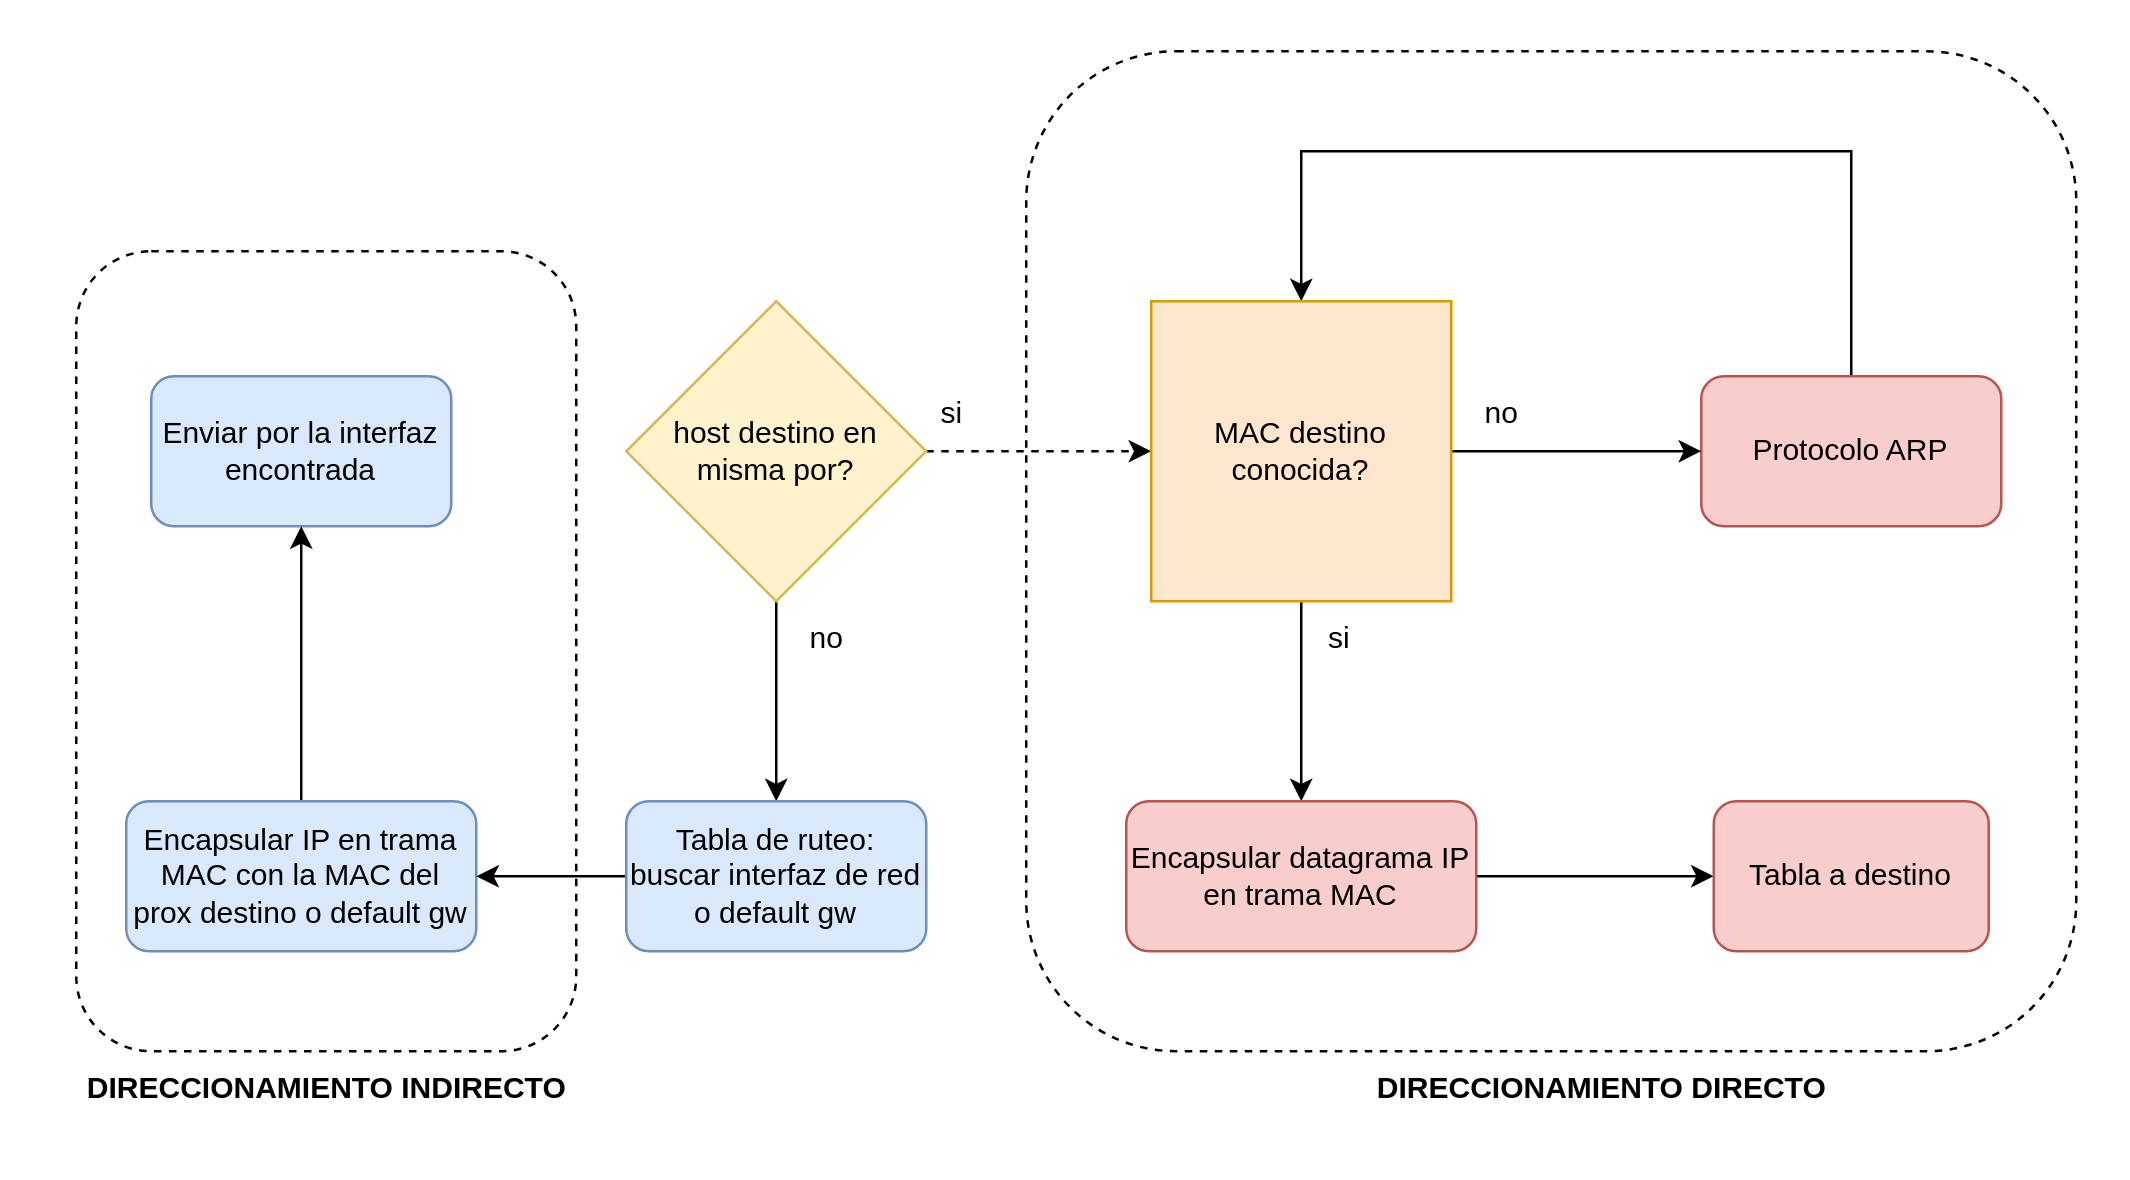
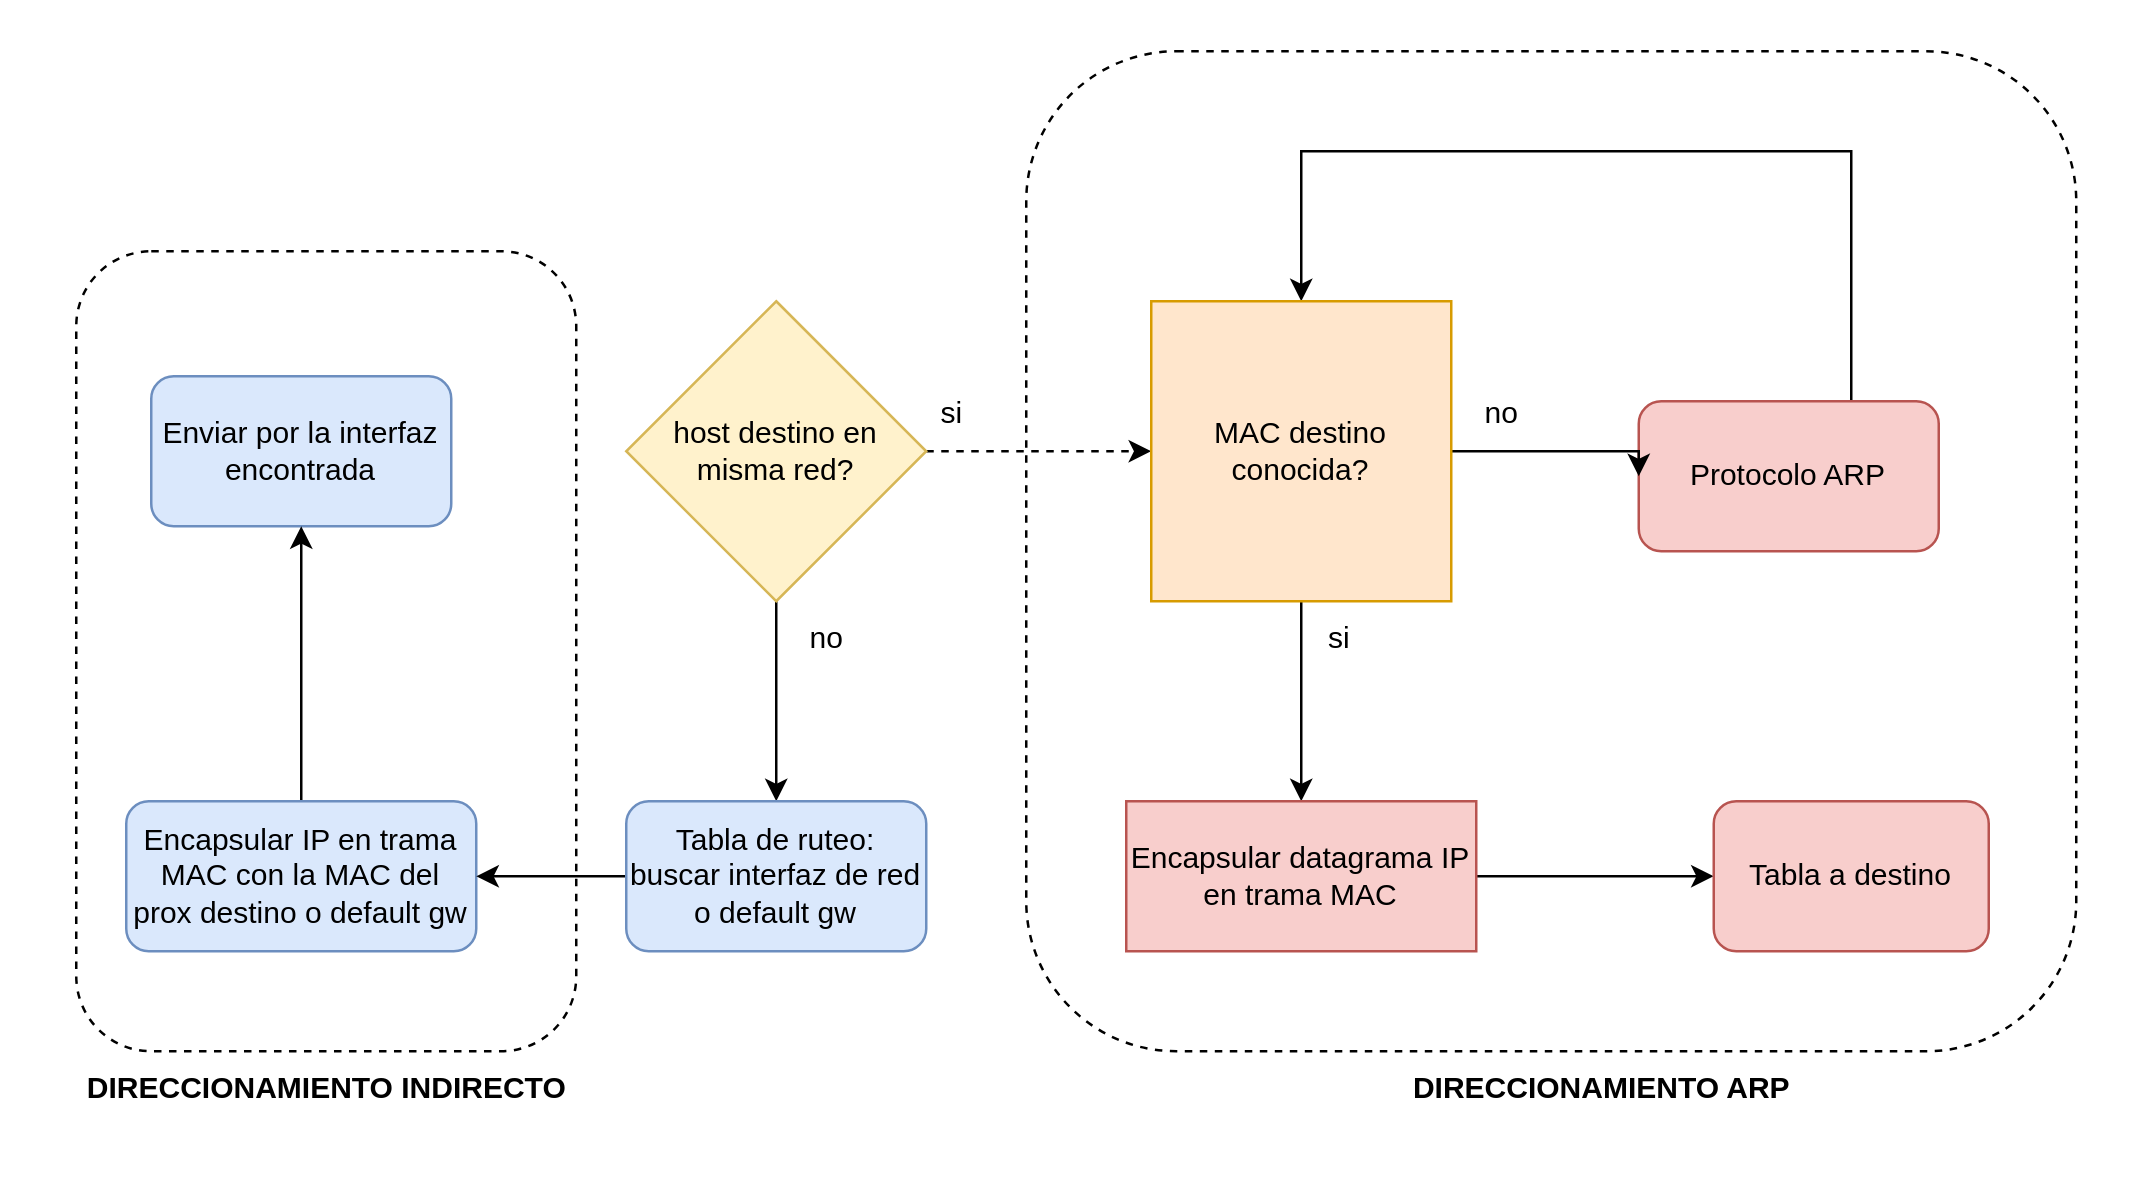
node "host destino en misma por?": label "host destino en misma por?" -> "host destino en misma red?"
node "Protocolo ARP": moved (1851, 451) -> (1789, 476)
node "Encapsular datagrama IP en trama MAC": shape rounded rectangle -> rectangle
node "DIRECCIONAMIENTO DIRECTO": label "DIRECCIONAMIENTO DIRECTO" -> "DIRECCIONAMIENTO ARP"
